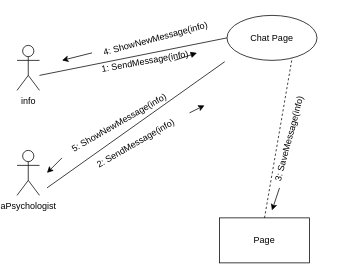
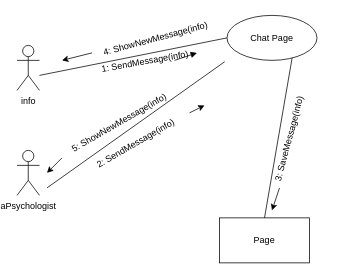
edge "Chat Page" -- "Page": style dashed -> solid
